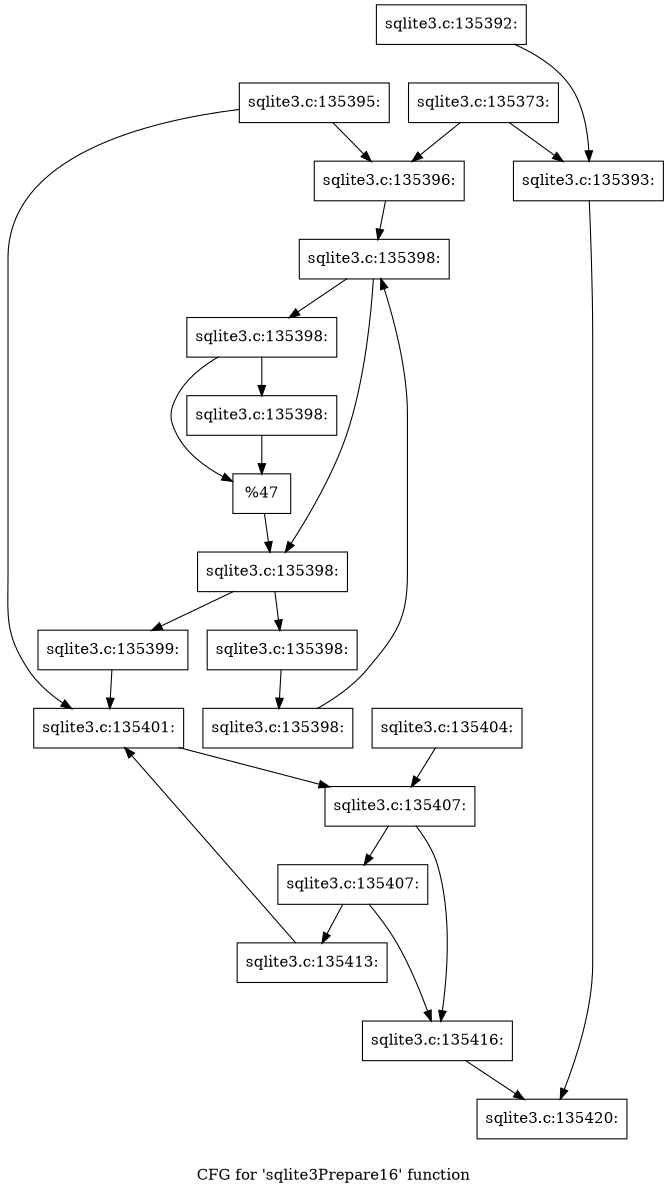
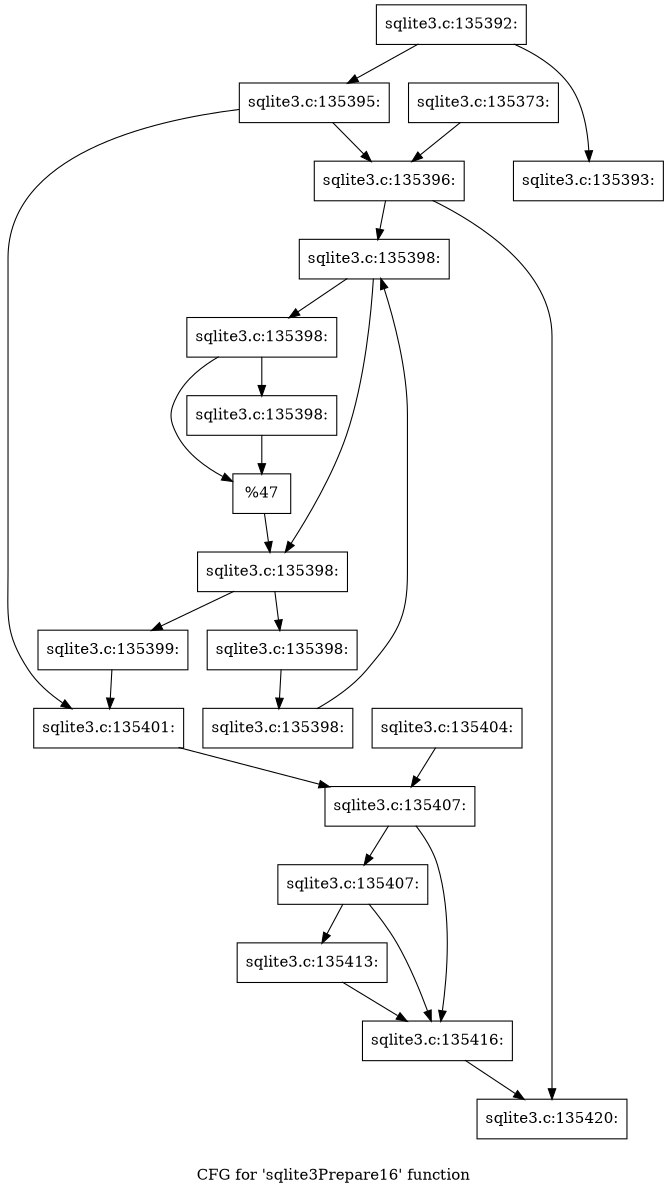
edge "sqlite3.c:135392:" -> "sqlite3.c:135395:": added
edge "sqlite3.c:135373:" -> "sqlite3.c:135393:": removed
edge "sqlite3.c:135393:" -> "sqlite3.c:135420:": now "sqlite3.c:135396:" -> "sqlite3.c:135420:"
edge "sqlite3.c:135413:" -> "sqlite3.c:135401:": now "sqlite3.c:135413:" -> "sqlite3.c:135416:"
